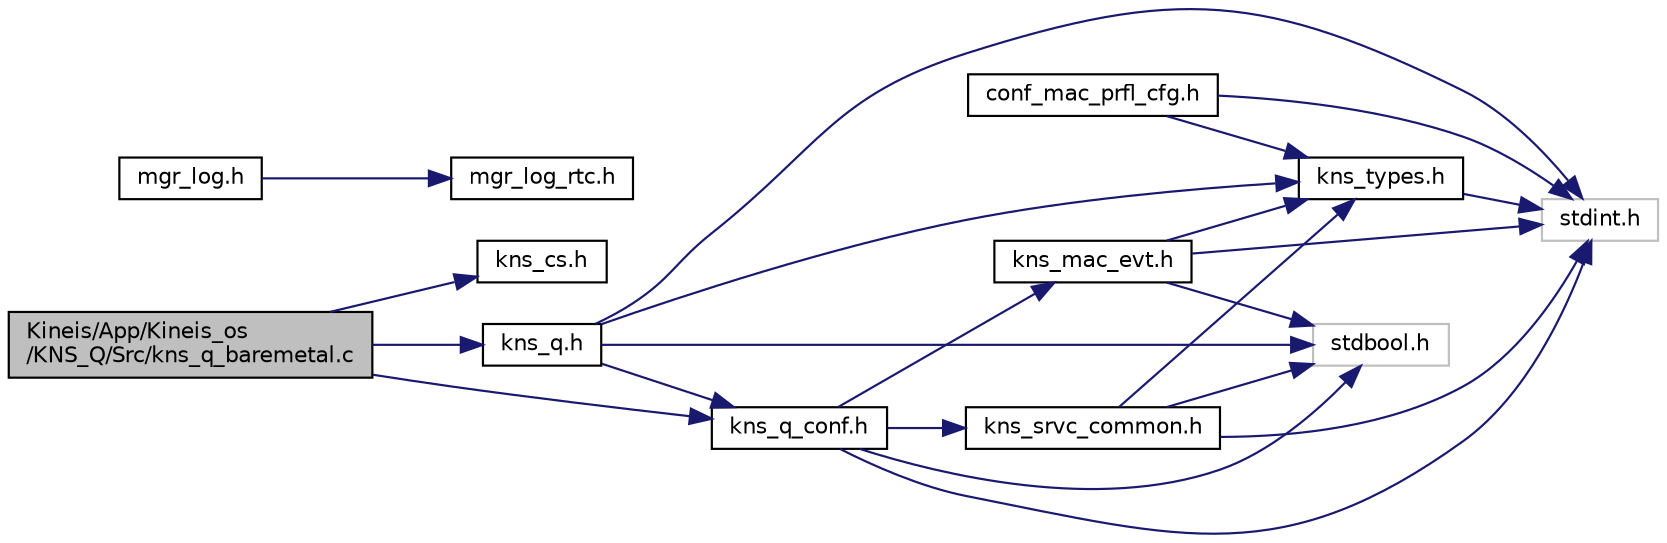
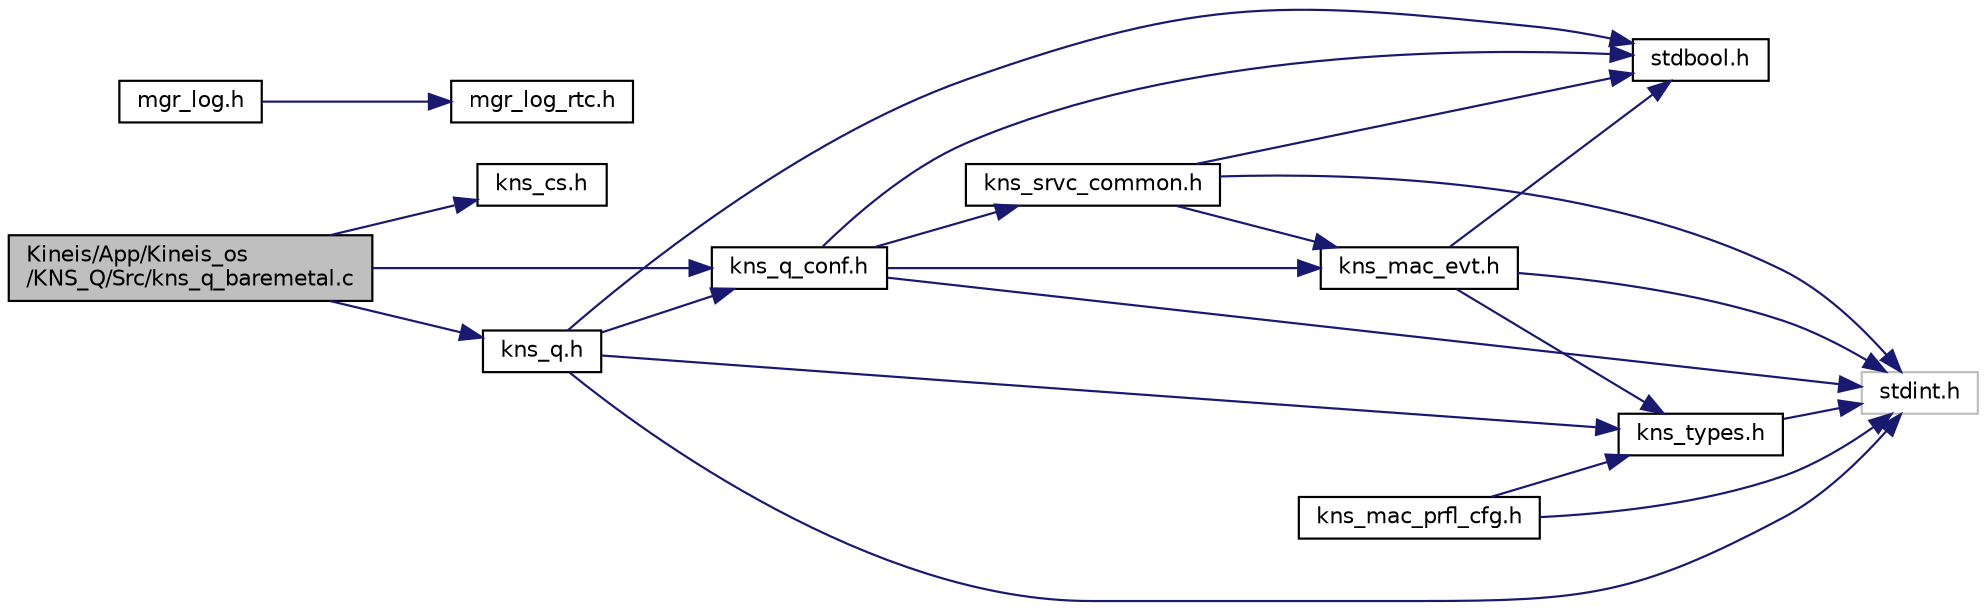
node "conf_mac_prfl_cfg.h": label "conf_mac_prfl_cfg.h" -> "kns_mac_prfl_cfg.h"
edge "kns_srvc_common.h" -> "kns_types.h": now "kns_srvc_common.h" -> "kns_mac_evt.h"
node "stdbool.h": color grey75 -> black
